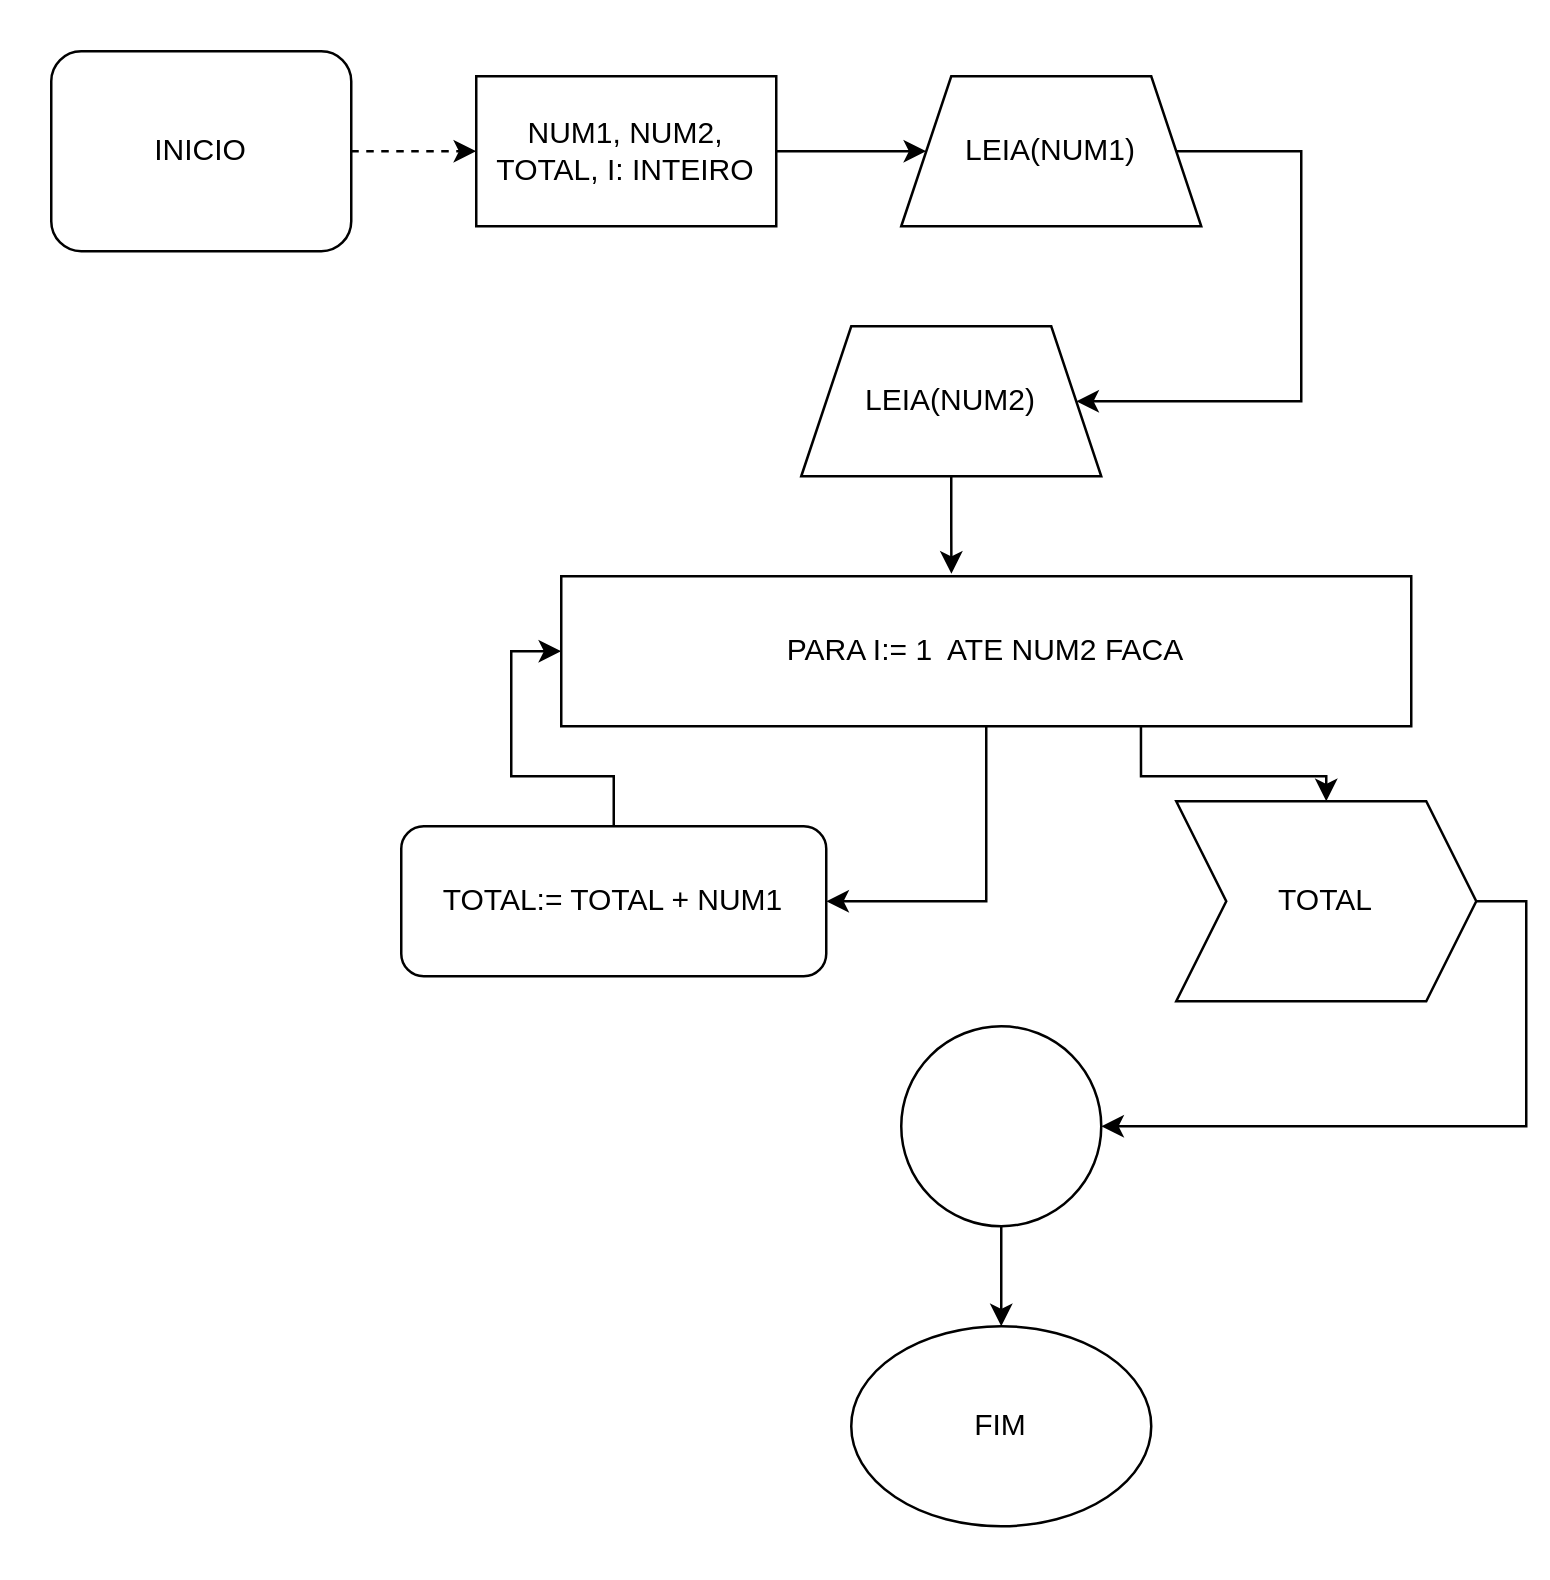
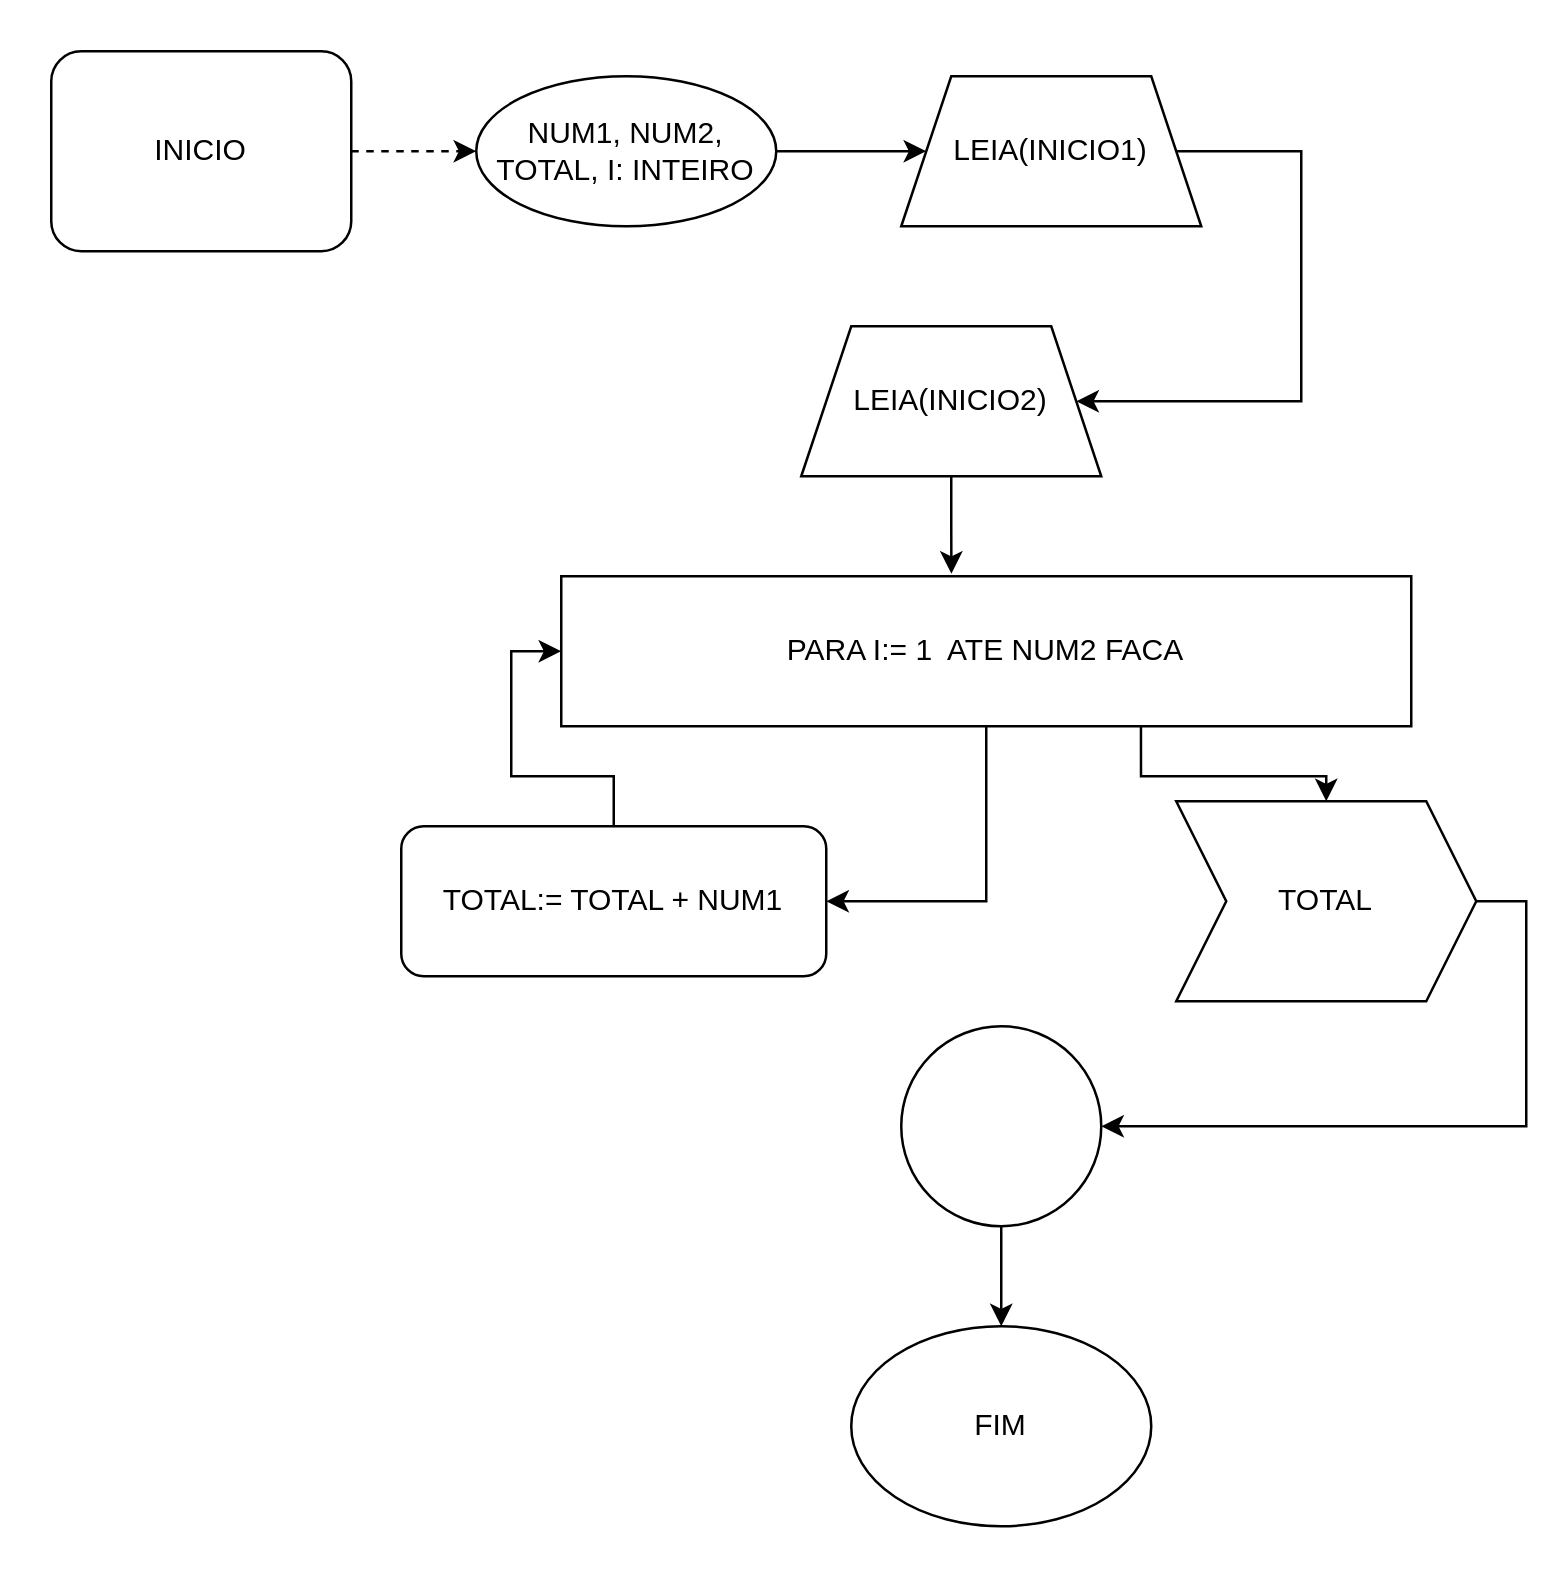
node "NUM1, NUM2, TOTAL, I: INTEIRO": shape rectangle -> ellipse
node "LEIA(NUM1)": label "LEIA(NUM1)" -> "LEIA(INICIO1)"
node "LEIA(NUM2)": label "LEIA(NUM2)" -> "LEIA(INICIO2)"
